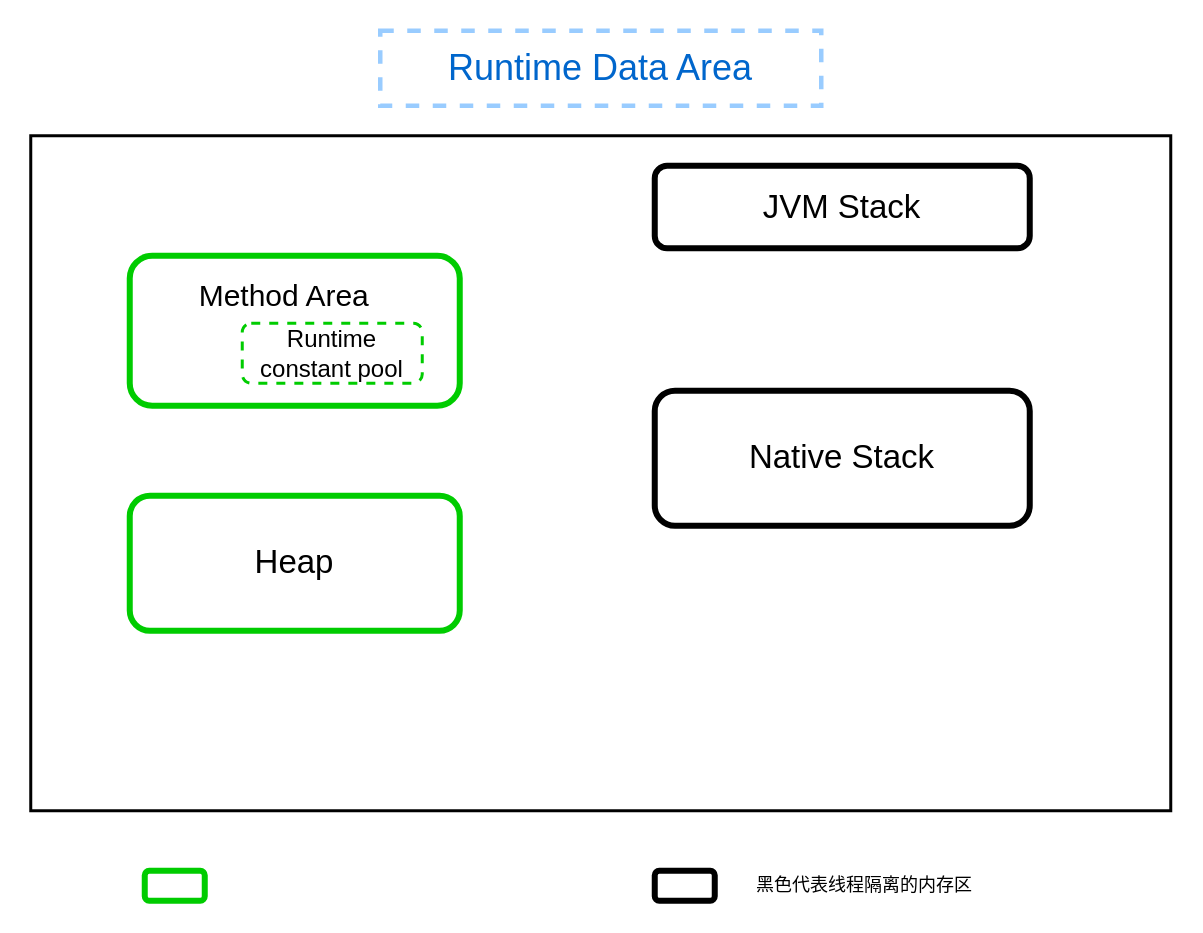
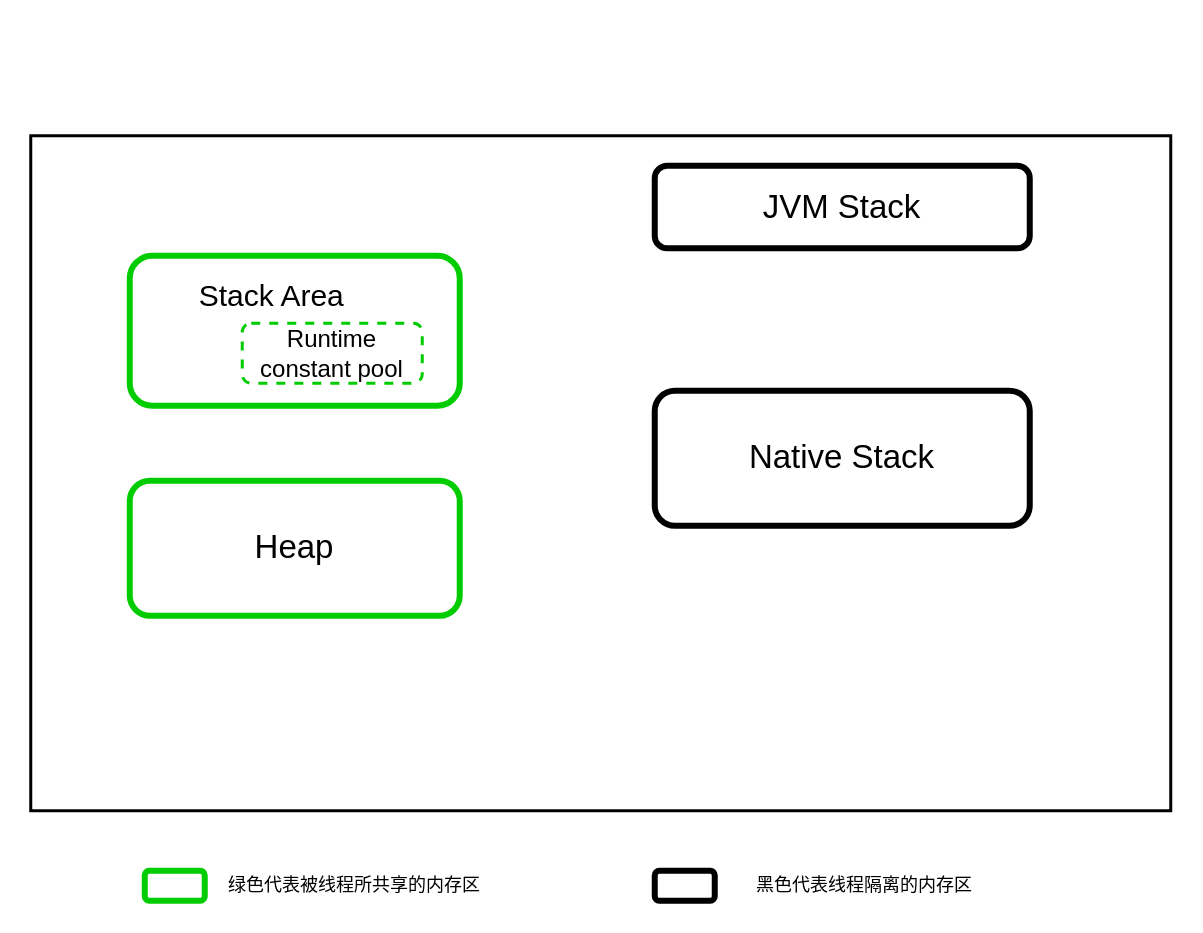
node "Runtime Data Area": removed
node "Method Area": label "Method Area" -> "Stack Area"
node "Heap": moved (295, 563) -> (295, 548)
node "绿色代表被线程所共享的内存区": added
